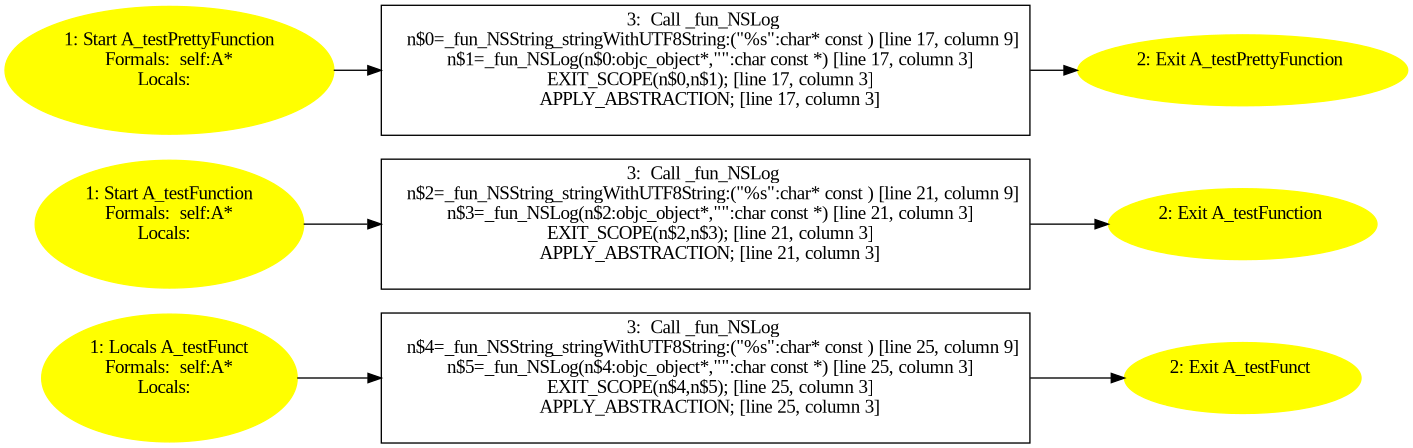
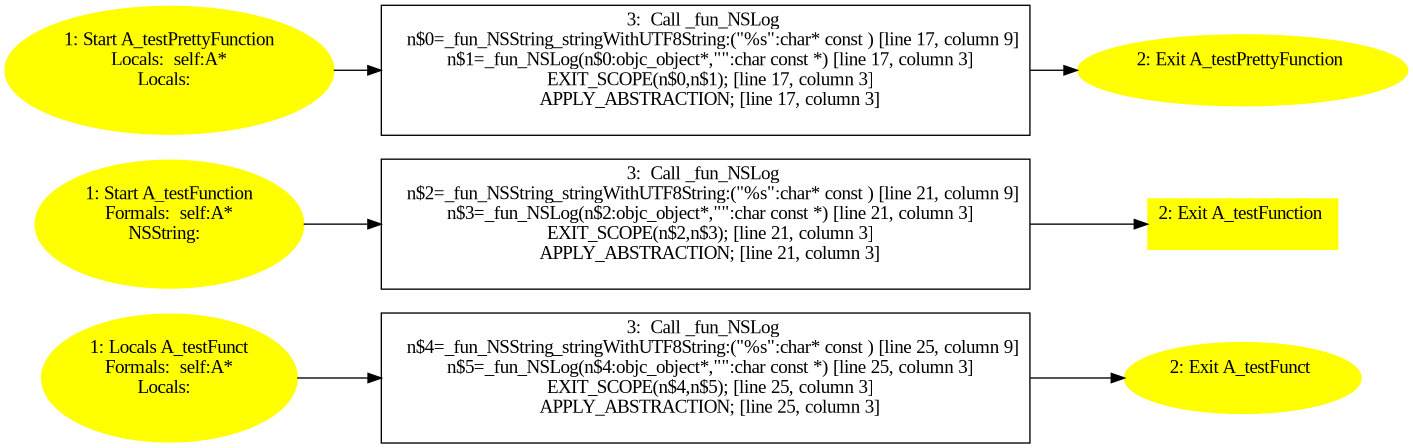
node "1: Start A_testPrettyFunction Formals:  self:A* Locals:": label "1: Start A_testPrettyFunction Formals:  self:A* Locals:" -> "1: Start A_testPrettyFunction Locals:  self:A* Locals:"
node "1: Start A_testFunction Formals:  self:A* Locals:": label "1: Start A_testFunction Formals:  self:A* Locals:" -> "1: Start A_testFunction Formals:  self:A* NSString:"
node "2: Exit A_testFunction": shape ellipse -> box
